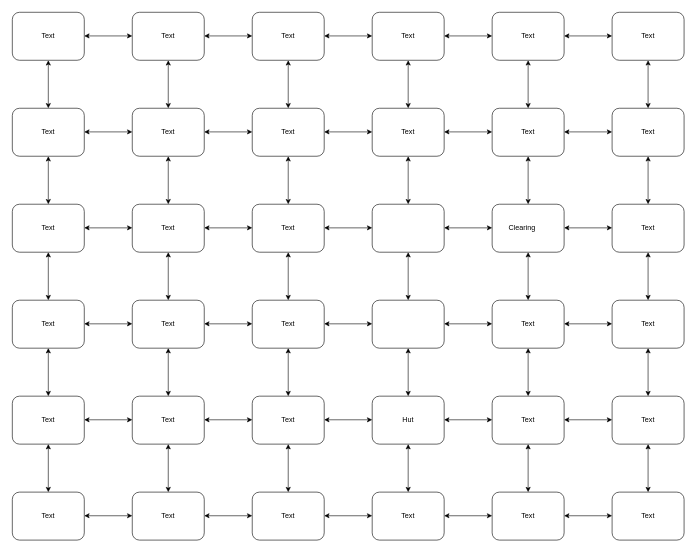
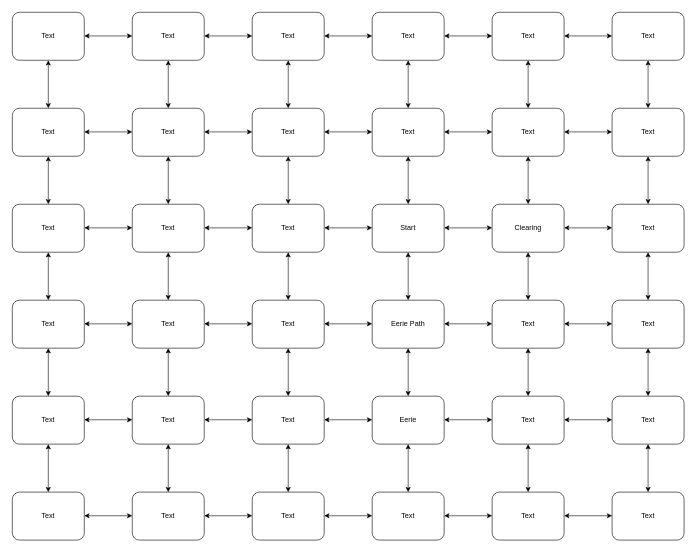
node "Start": added
node "Clearing": moved (522, 228) -> (528, 228)
node "Eerie Path": added
node "Hut": label "Hut" -> "Eerie"
